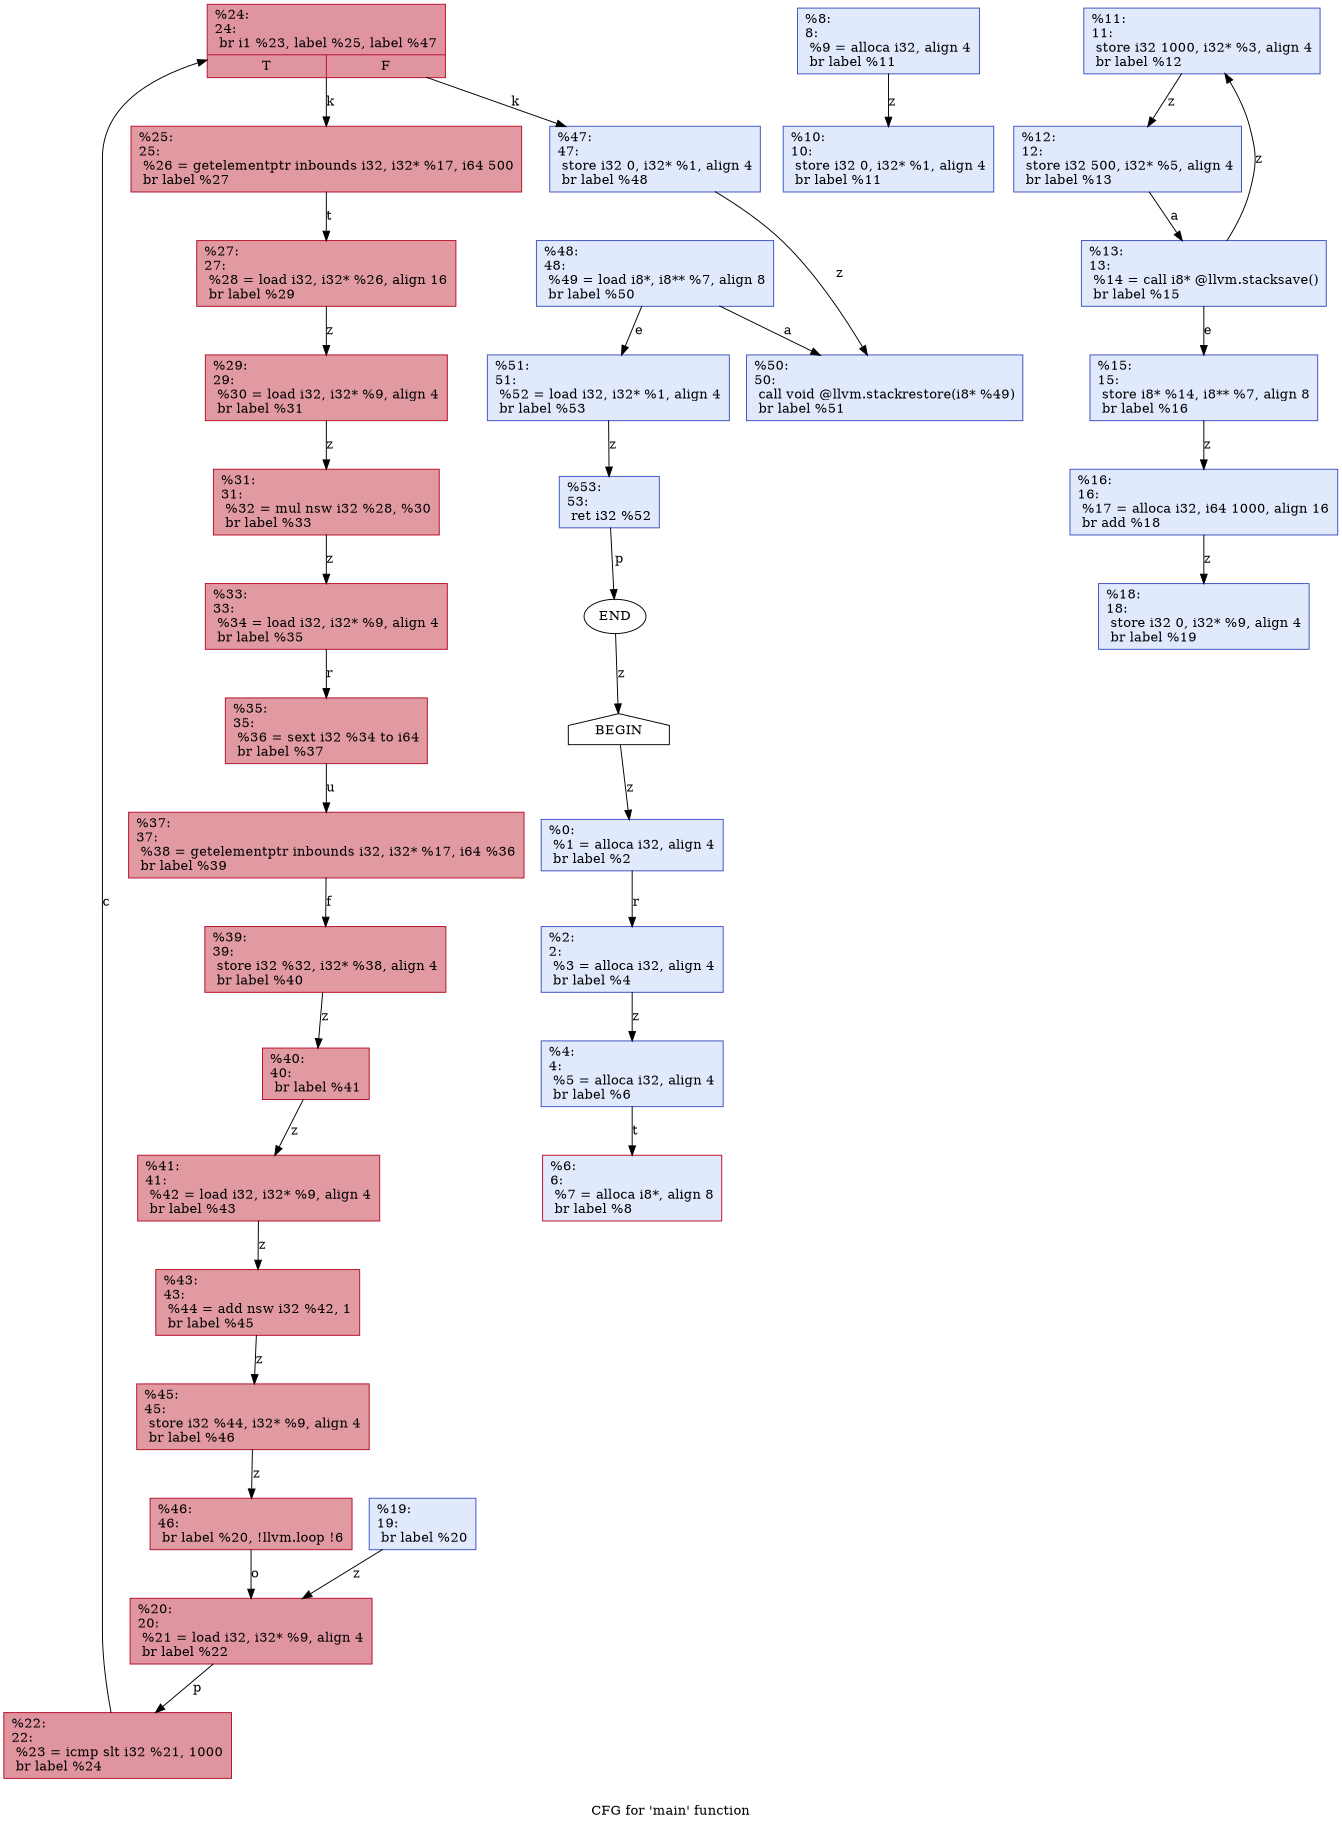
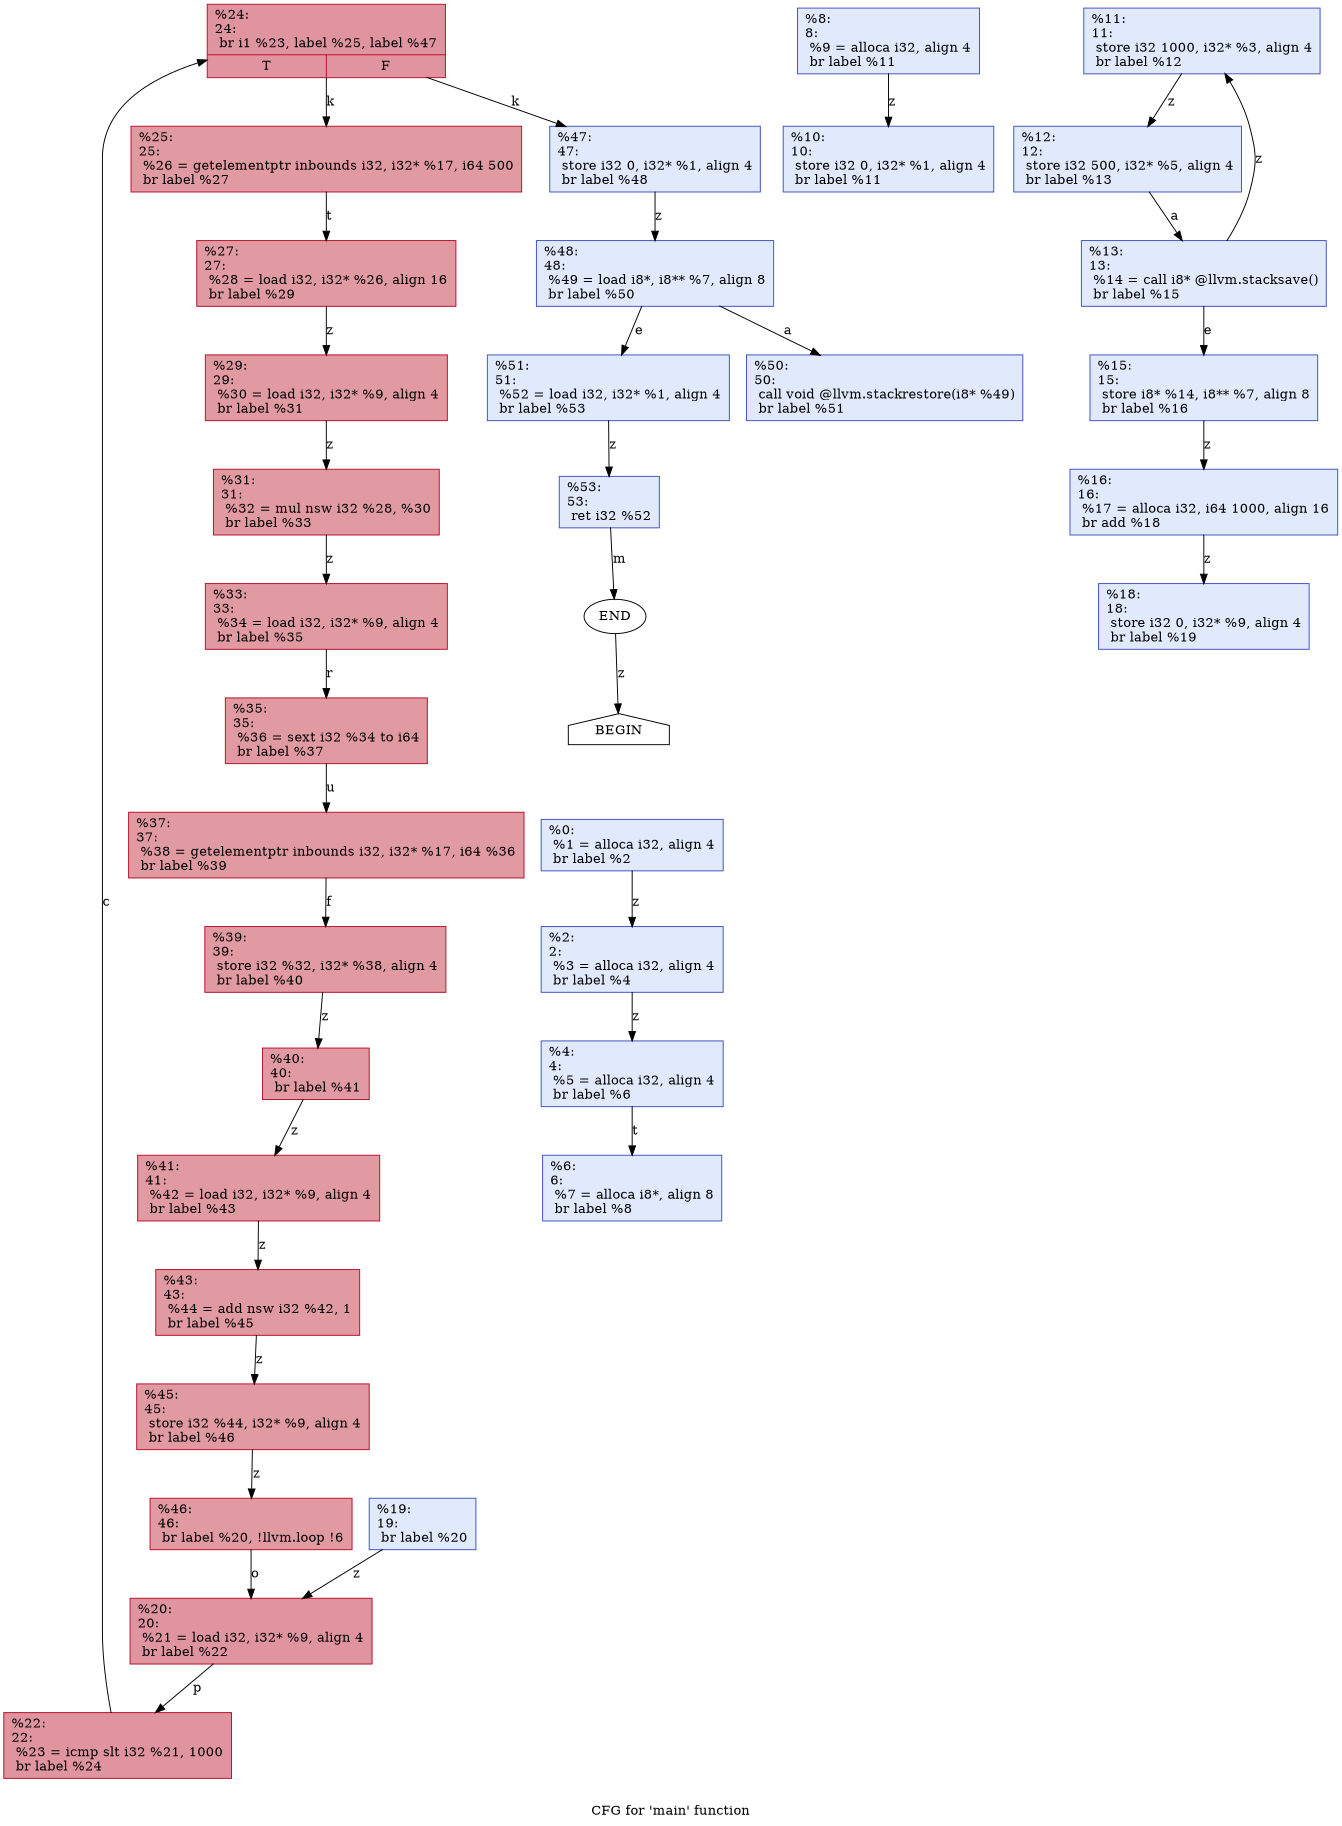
edge "%47:" -> "%50:": now "%47:" -> "%48:"
edge "%53:" -> "END": label "p" -> "m"
edge "BEGIN" -> "%0:": removed, label "z"
edge "%0:" -> "%2:": label "r" -> "z"
node "%6:": color #b70d28ff -> #3d50c3ff
